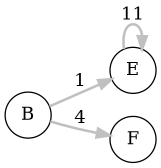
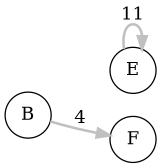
edge "B" -> "E": removed, label "1"
